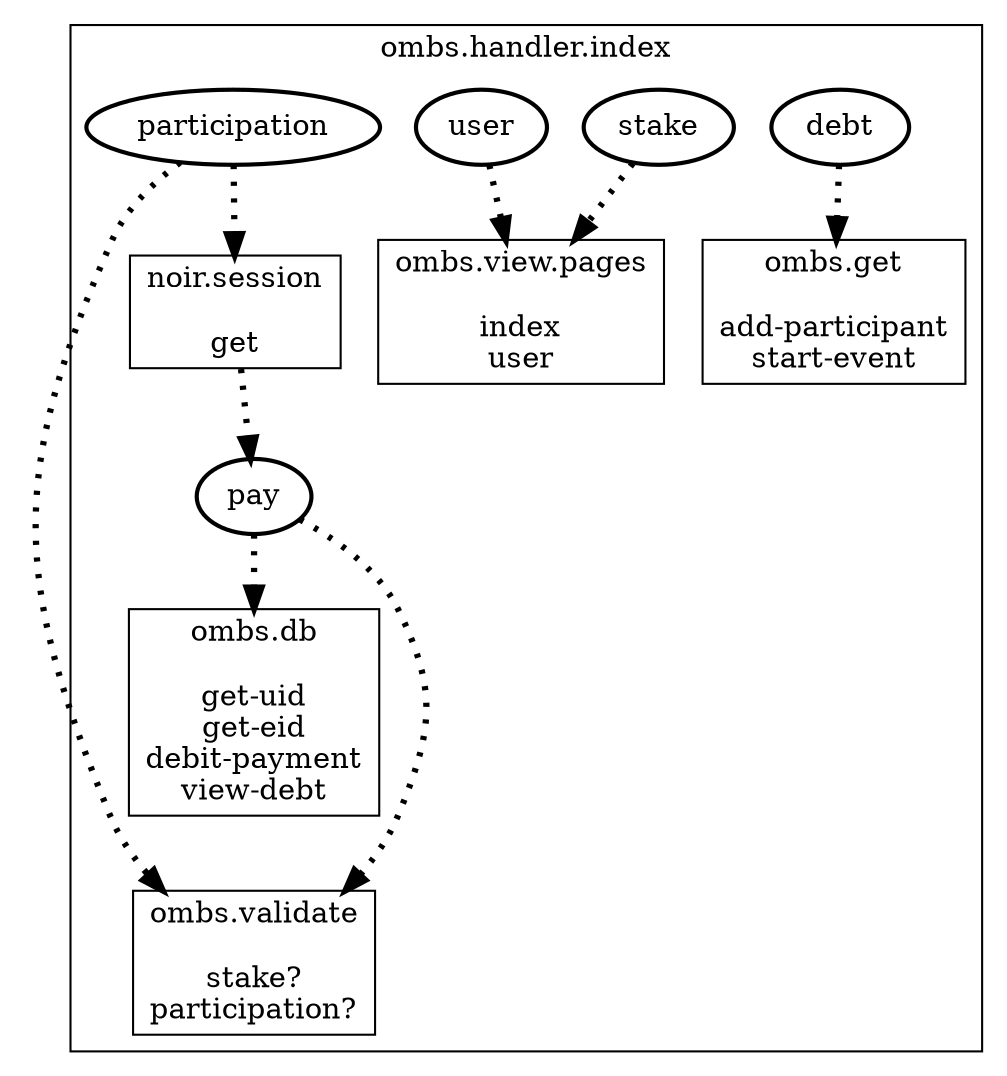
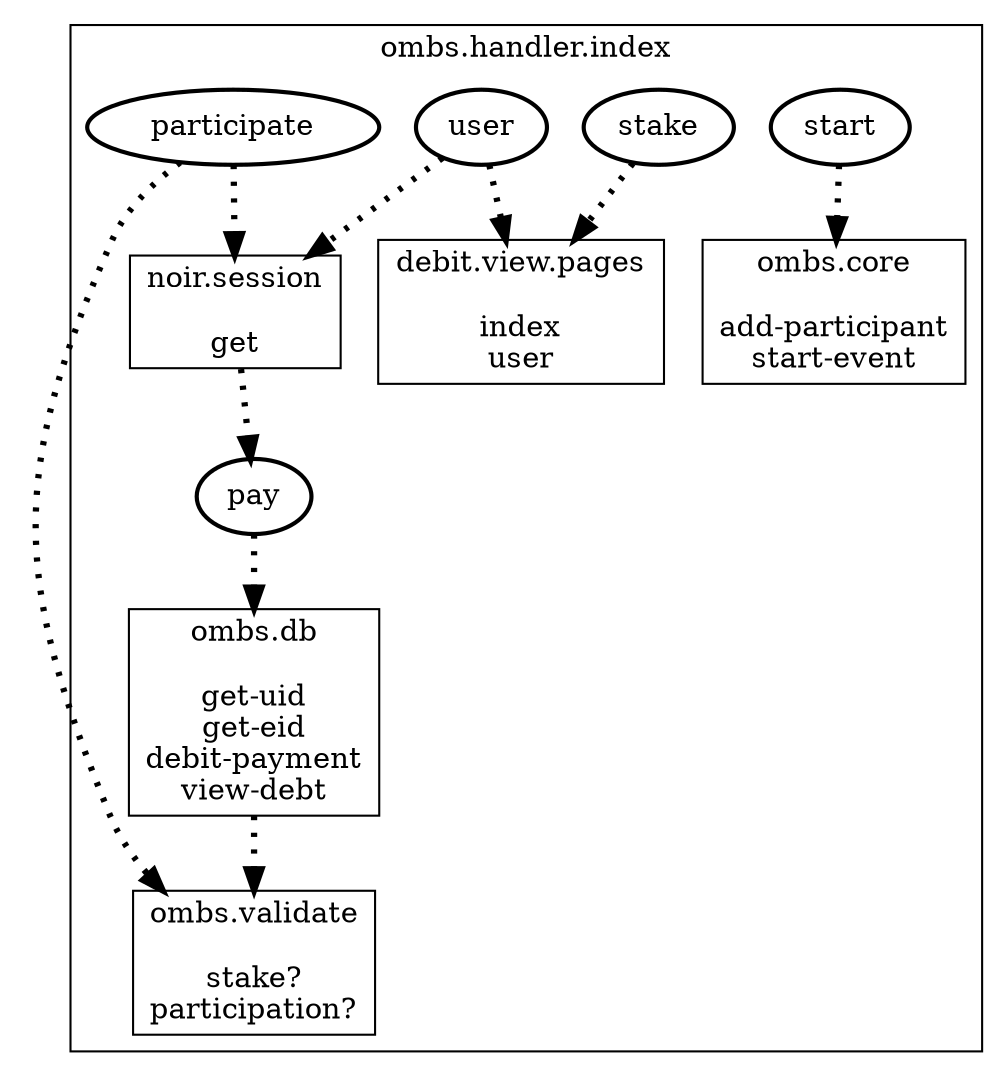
node "participation": label "participation" -> "participate"
node "debt": label "debt" -> "start"
edge "user" -> "noir.session get": added
node "ombs.view.pages index user": label "ombs.view.pages index user" -> "debit.view.pages index user"
node "ombs.get add-participant start-event": label "ombs.get add-participant start-event" -> "ombs.core add-participant start-event"
edge "pay" -> "ombs.validate stake? participation?": now "ombs.db get-uid get-eid debit-payment view-debt" -> "ombs.validate stake? participation?"
